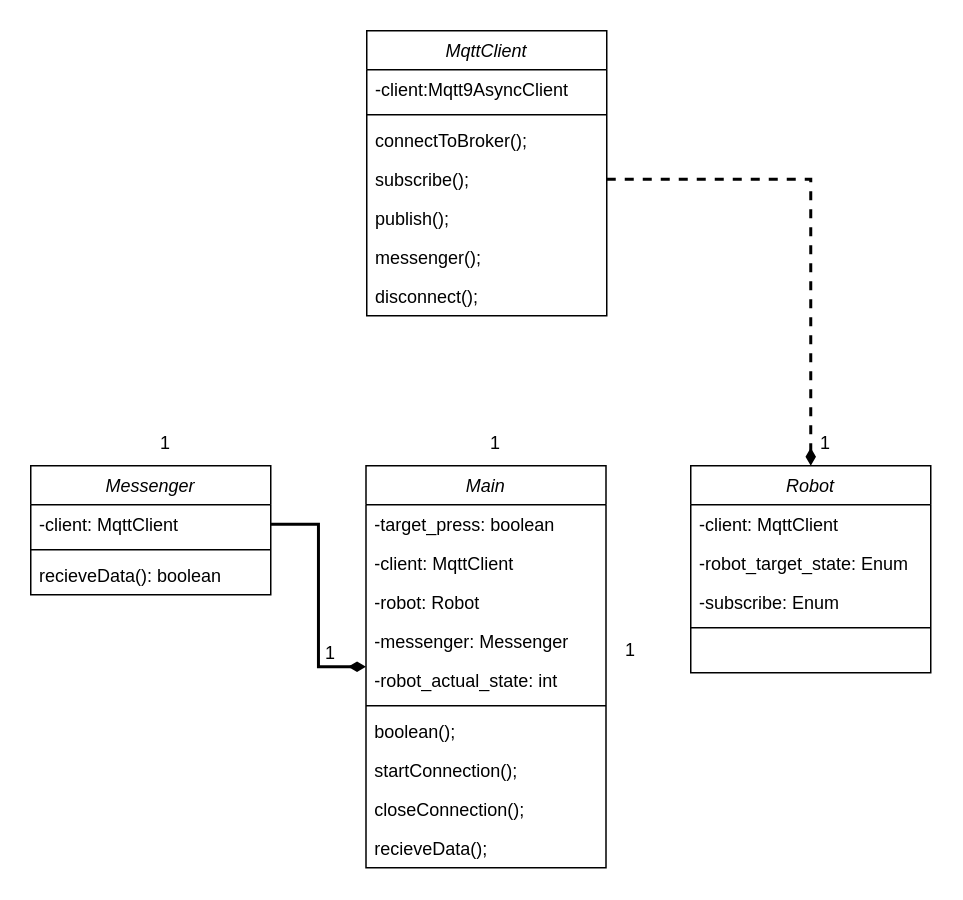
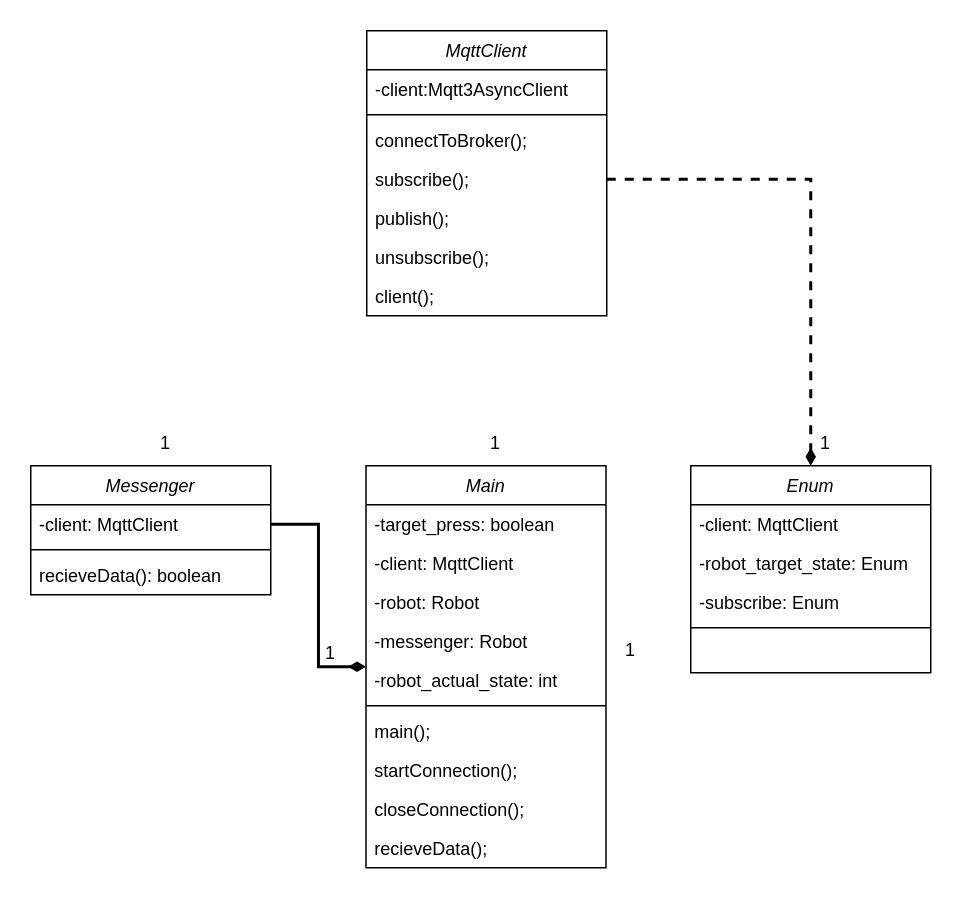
node "-client:Mqtt9AsyncClient": label "-client:Mqtt9AsyncClient" -> "-client:Mqtt3AsyncClient"
node "messenger();": label "messenger();" -> "unsubscribe();"
node "disconnect();": label "disconnect();" -> "client();"
node "Robot": label "Robot" -> "Enum"
node "-messenger: Messenger": label "-messenger: Messenger" -> "-messenger: Robot"
node "boolean();": label "boolean();" -> "main();"
